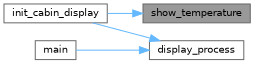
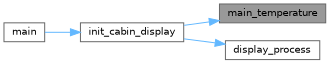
node "show_temperature": label "show_temperature" -> "main_temperature"
edge "main" -> "display_process": now "main" -> "init_cabin_display"
